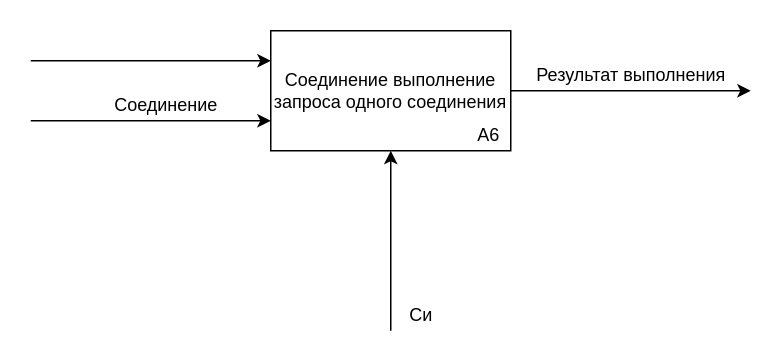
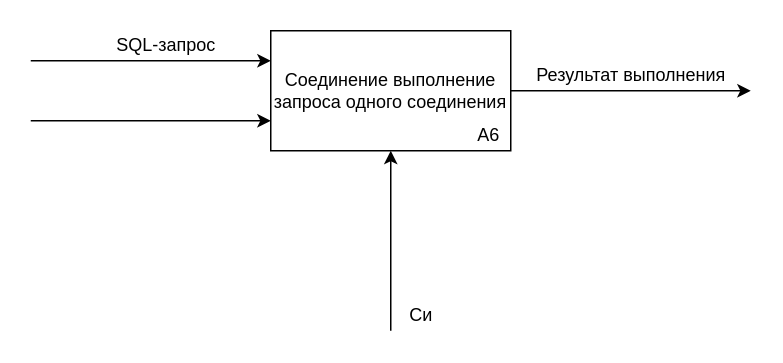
node "SQL-запрос": added
node "Соединение": removed
